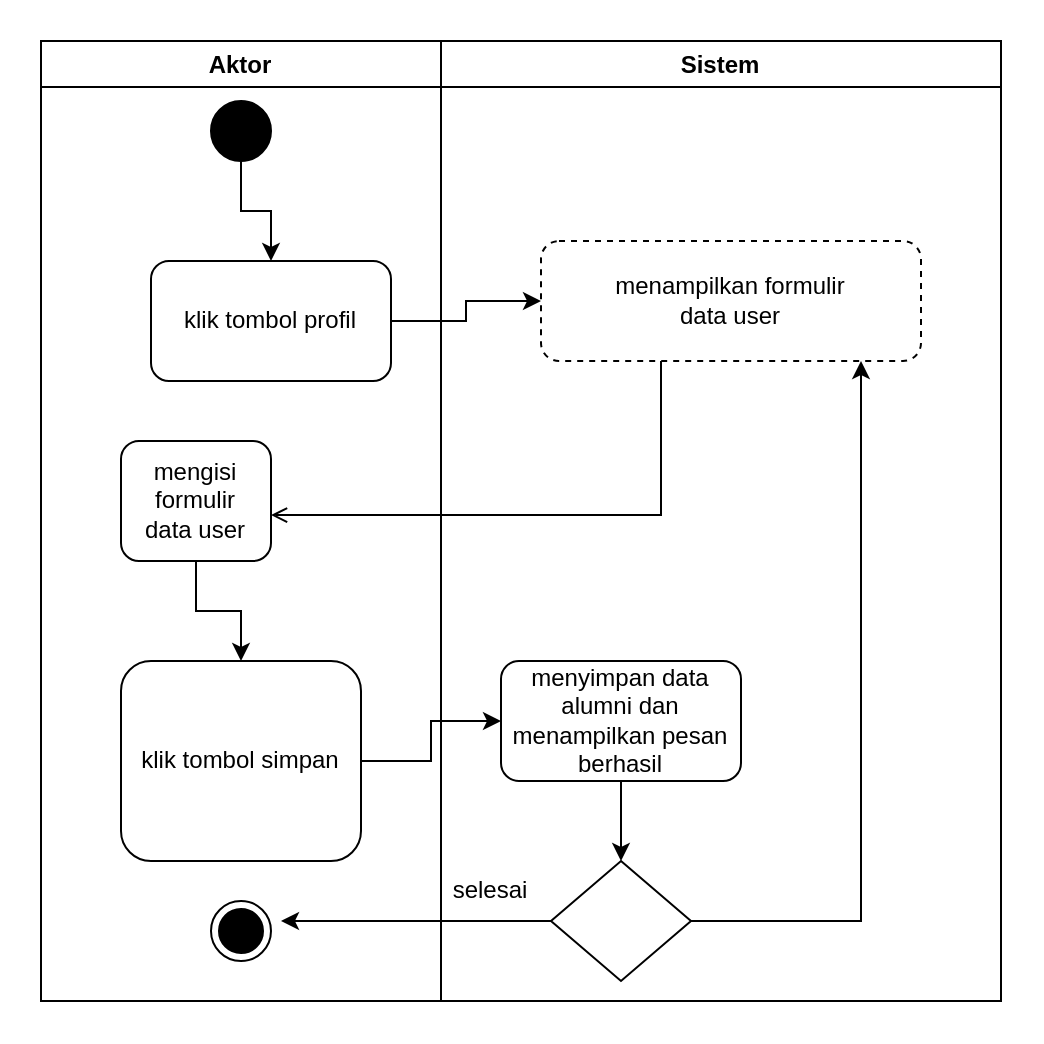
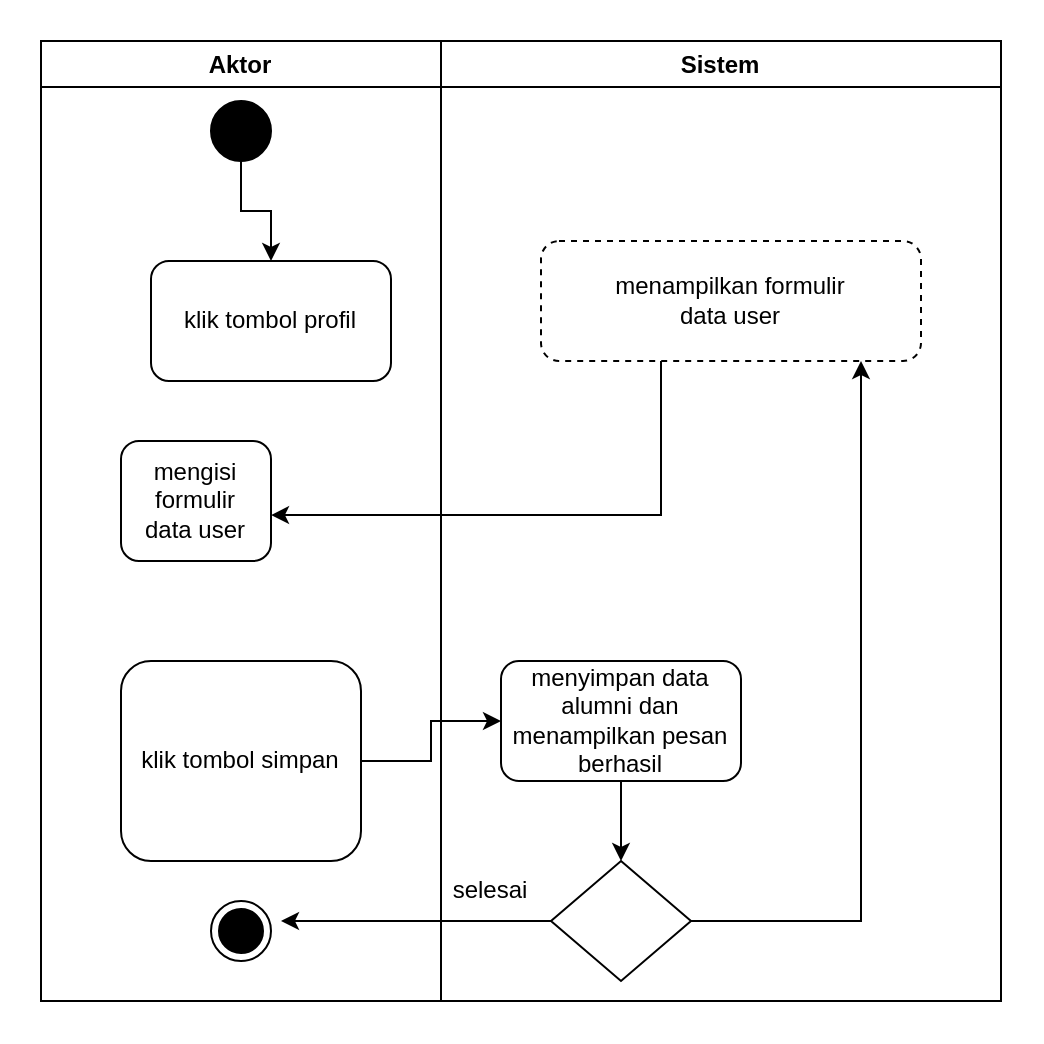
edge "klik tombol profil" -> "menampilkan formulir data user": removed
edge "menampilkan formulir data user" -> "mengisi formulir data user": arrowhead open -> classic
edge "mengisi formulir data user" -> "klik tombol simpan": removed
